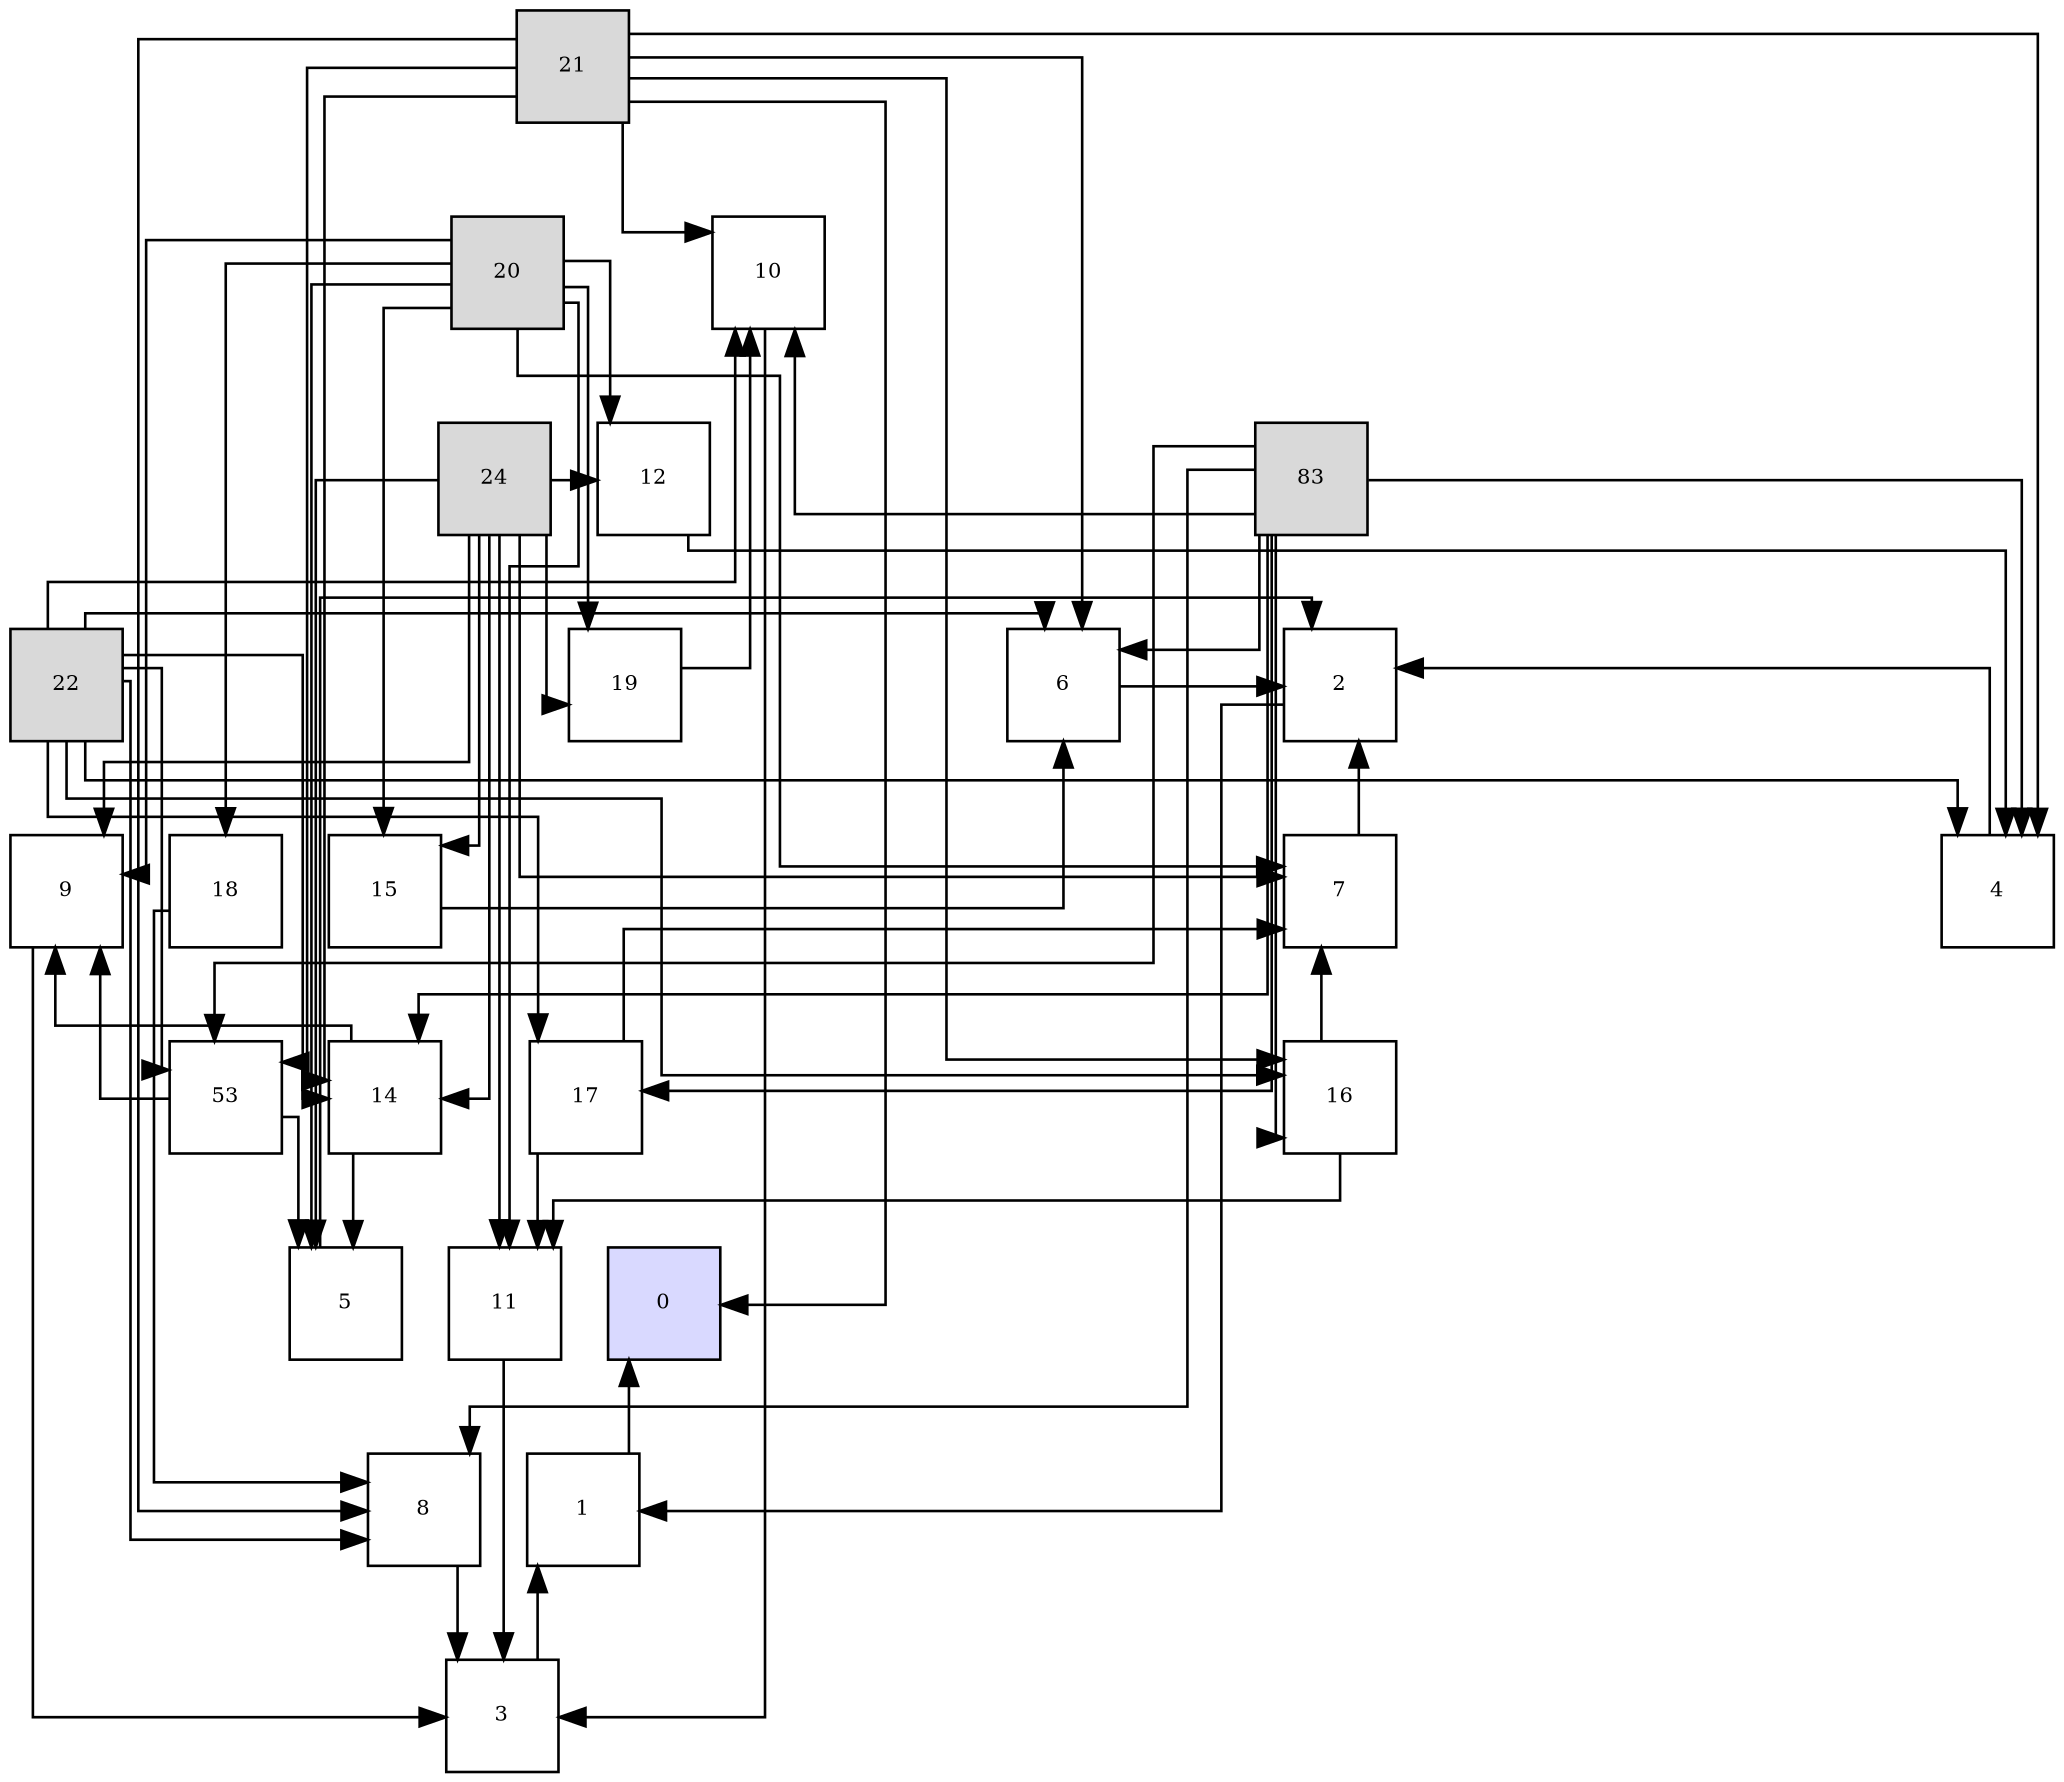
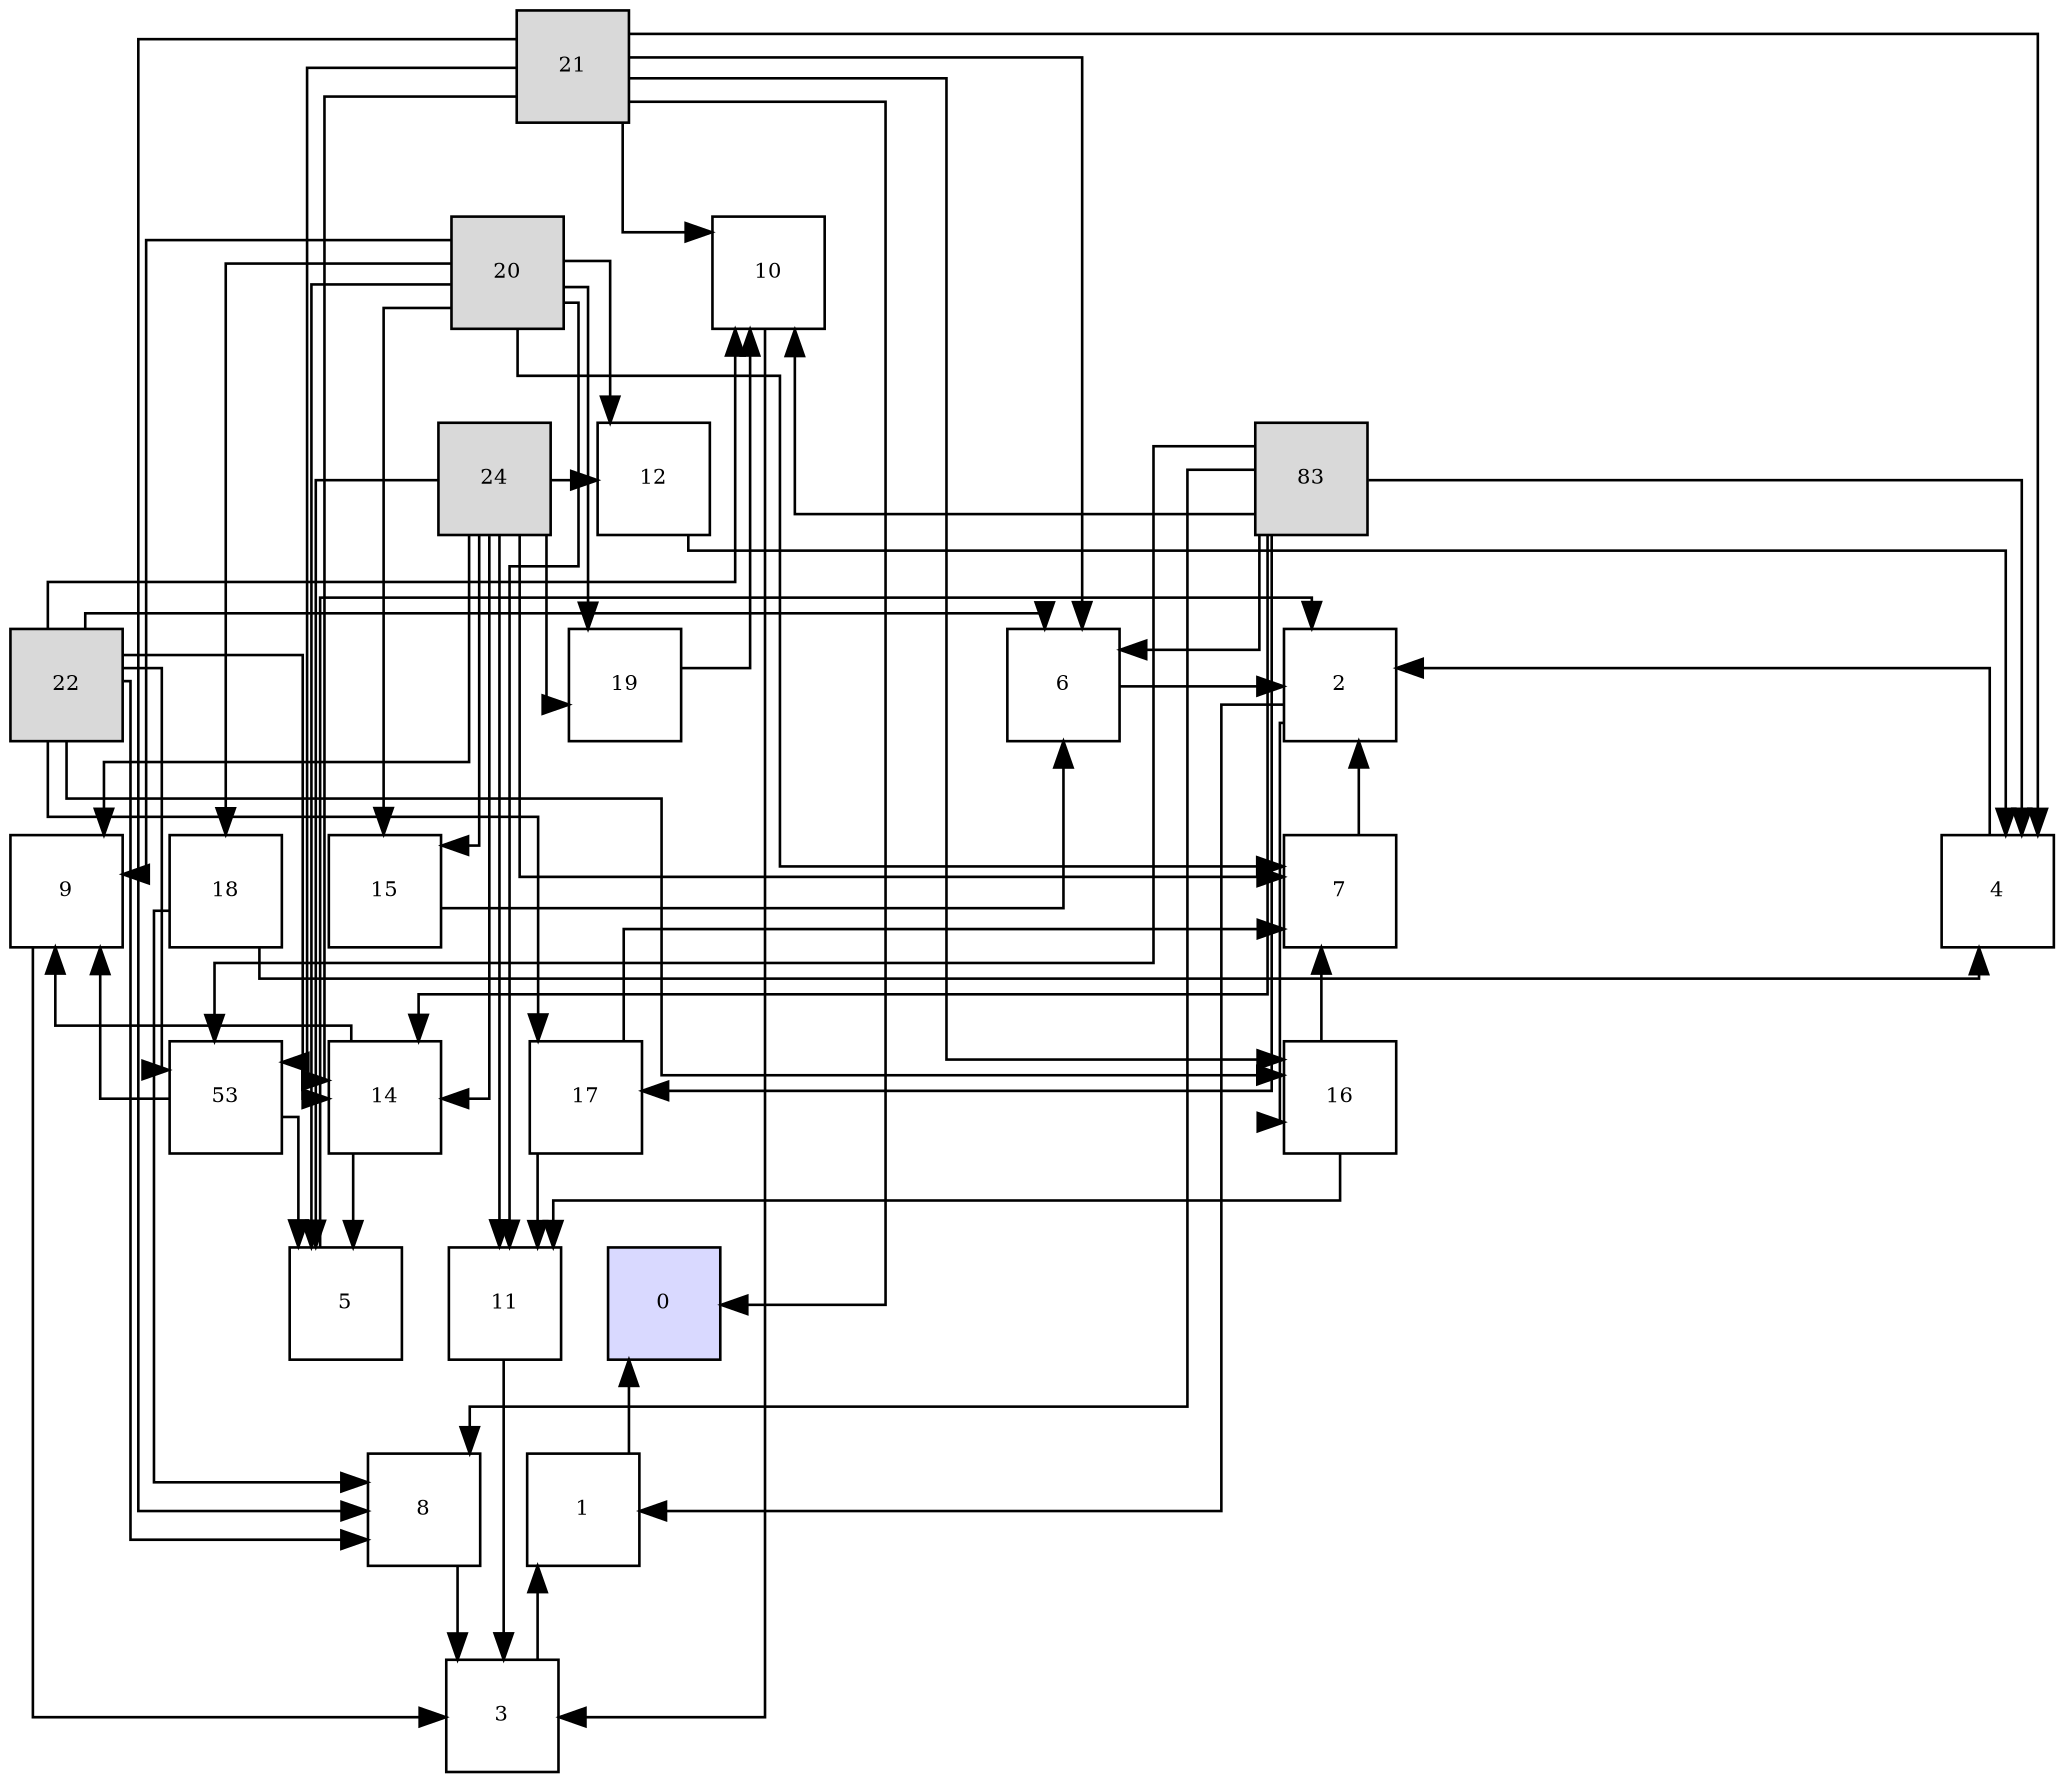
edge "22" -> "4": now "18" -> "4"
edge "83" -> "16": now "2" -> "16"
